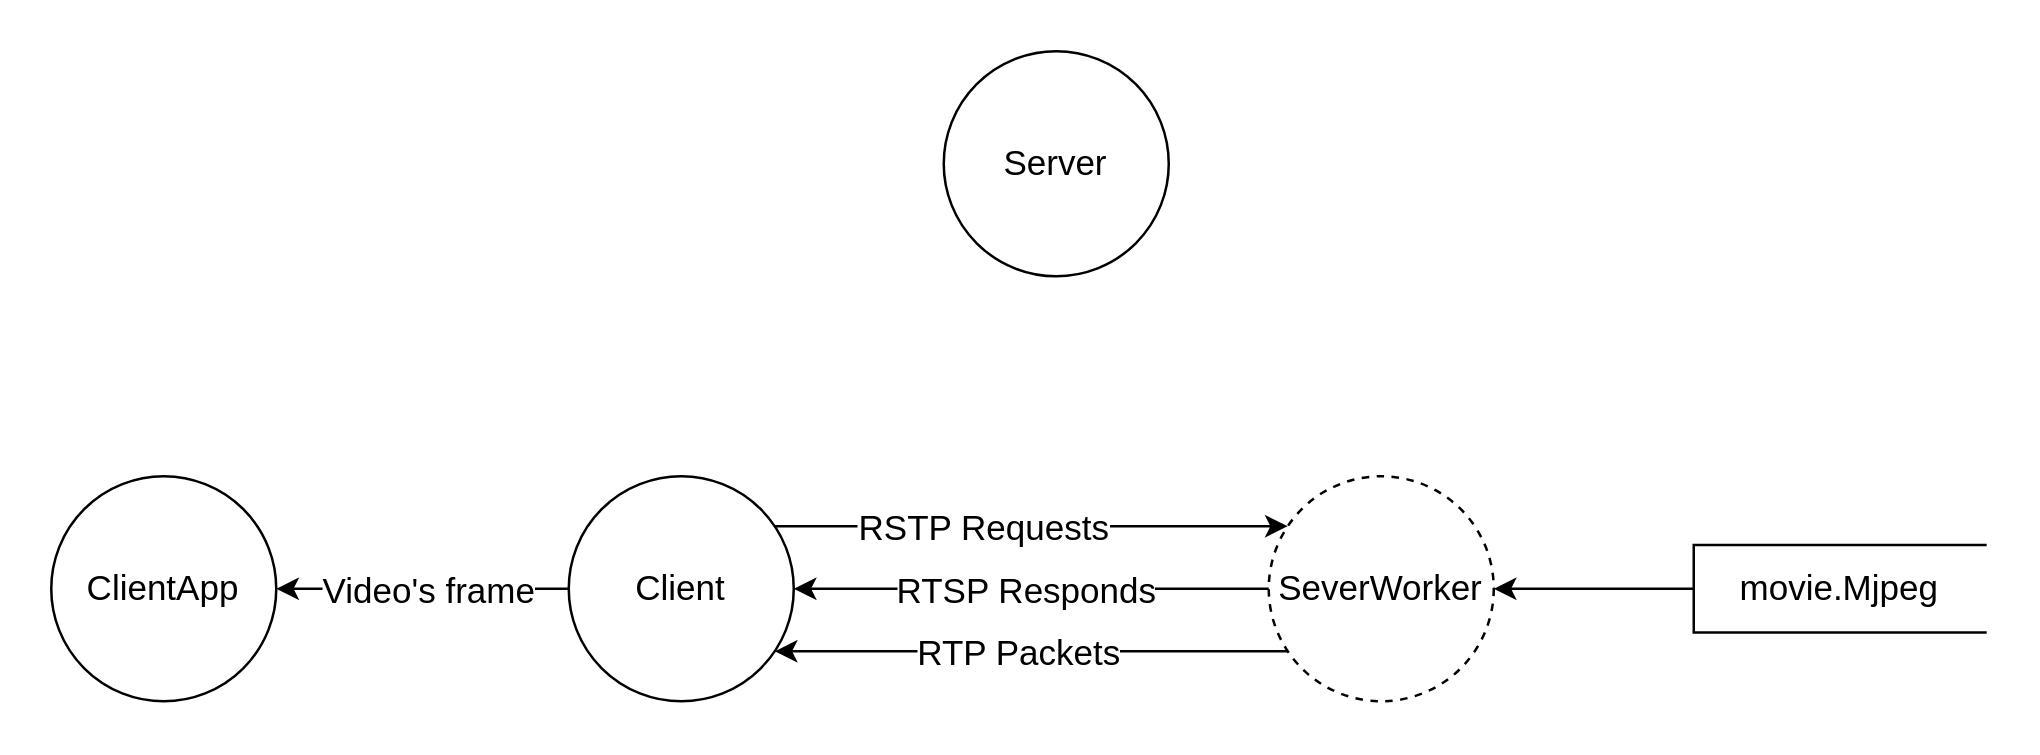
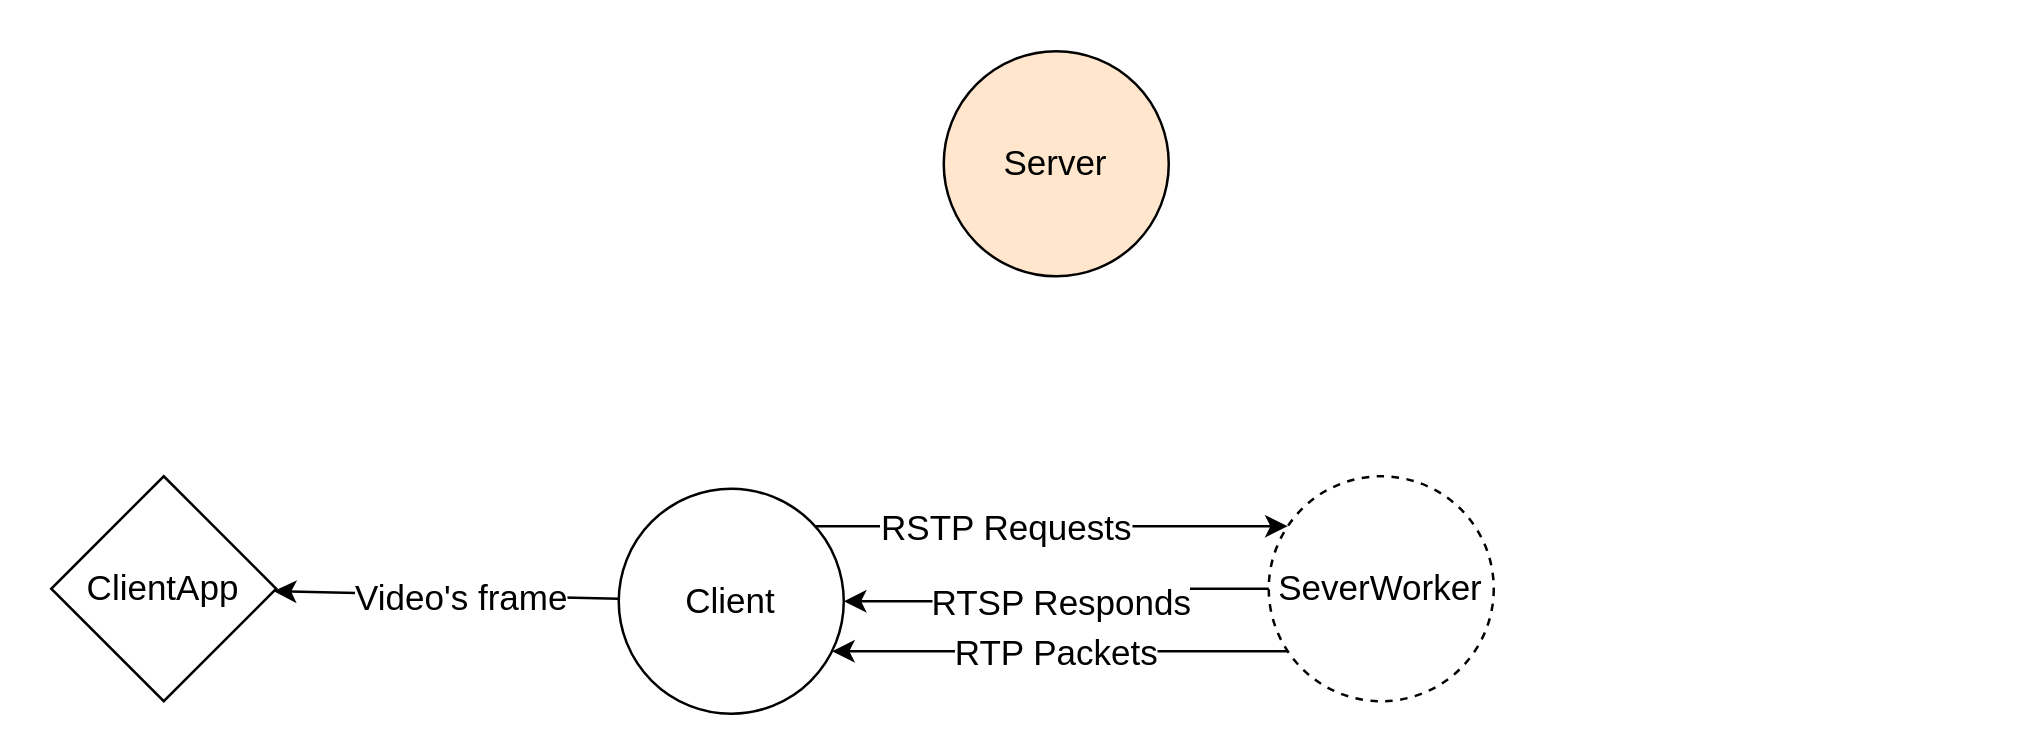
node "Server": fillcolor #ffffff -> #ffe6cc
node "ClientApp": shape ellipse -> diamond
node "Client": moved (681, 589) -> (731, 601)
edge "movie.Mjpeg" -> "SeverWorker": removed
node "movie.Mjpeg": removed
